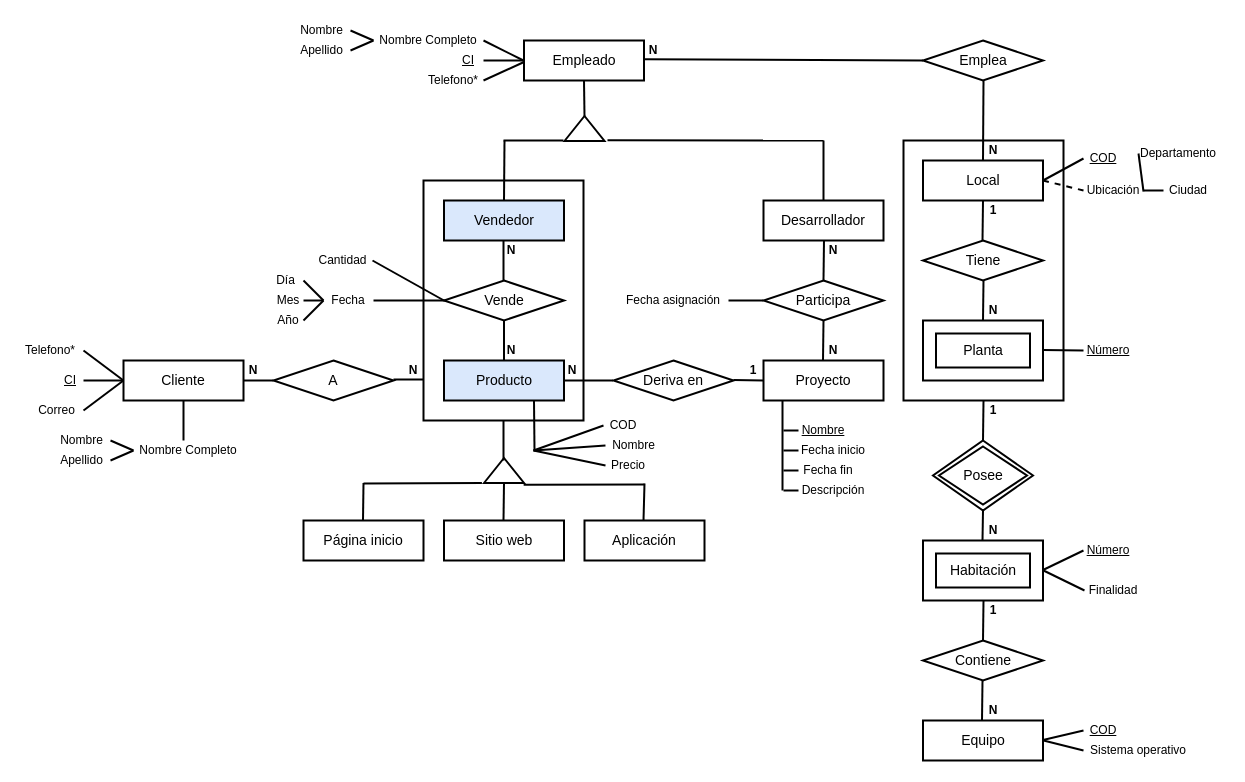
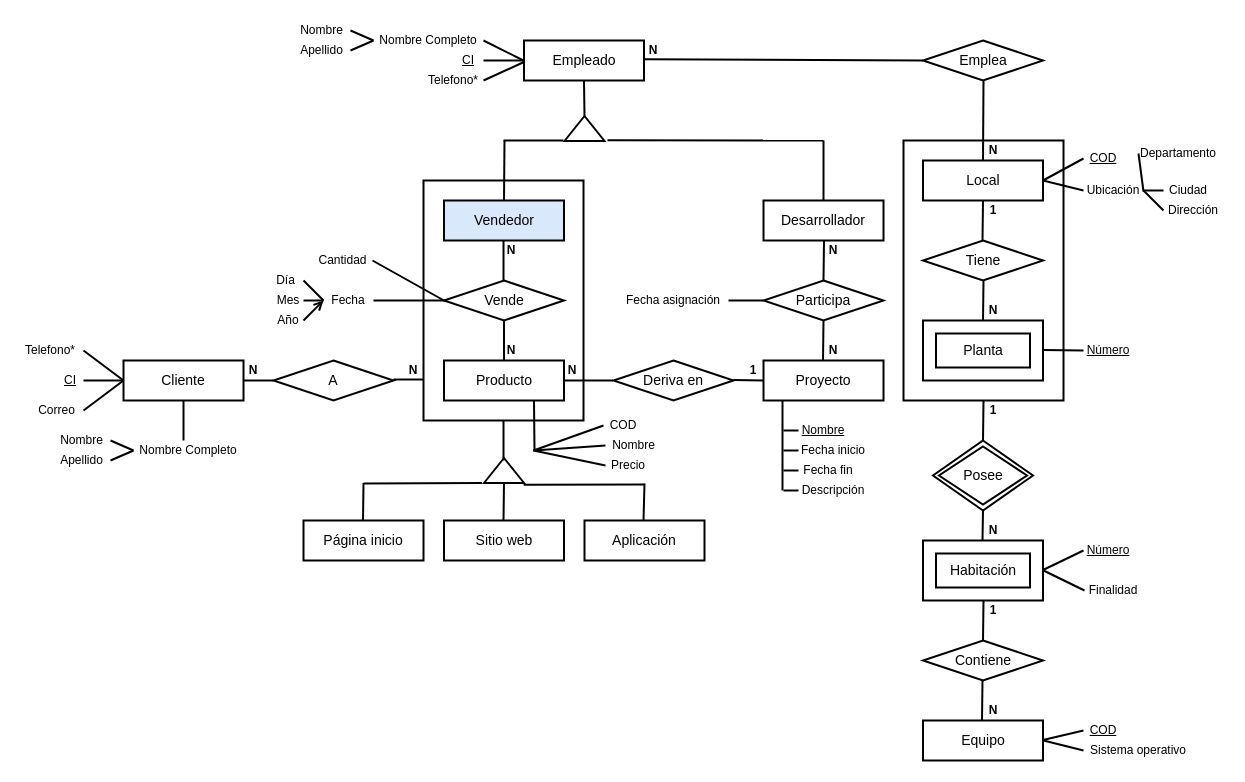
edge "Local" -- "Ubicación": style dashed -> solid
edge "Ubicación" -- "Dirección": added
node "Dirección": added
edge "Fecha" -- "Año": arrowhead none -> open
node "Producto": fillcolor #dae8fc -> #ffffff
